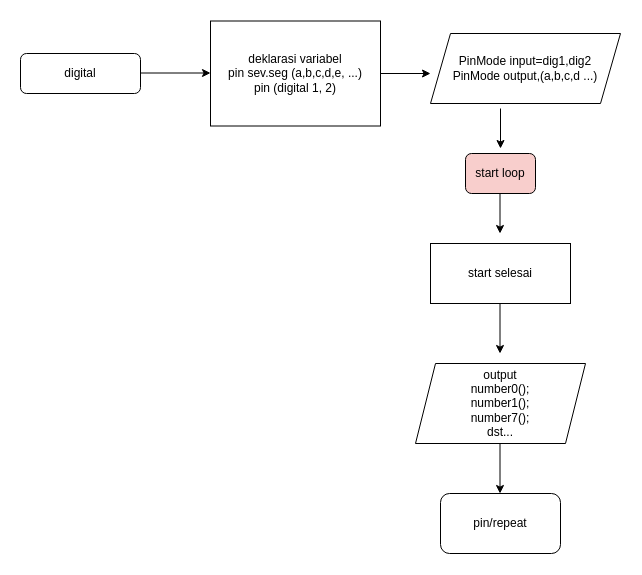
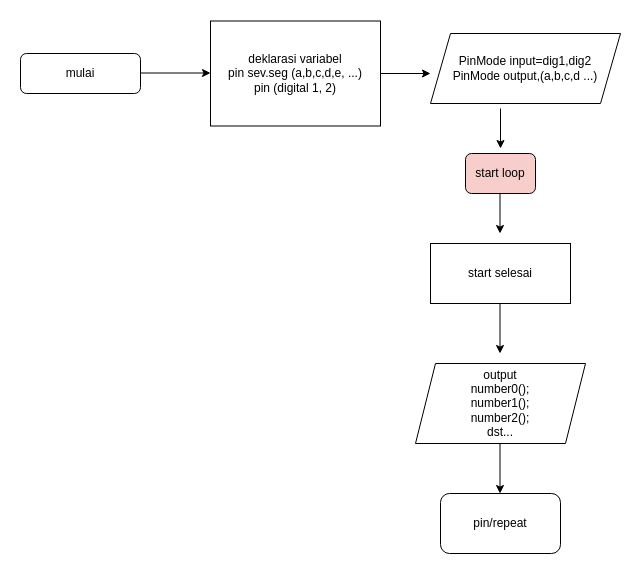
node "digital": label "digital" -> "mulai"
node "output number0(); number1(); number7(); dst...": label "output number0(); number1(); number7(); dst..." -> "output number0(); number1(); number2(); dst..."
